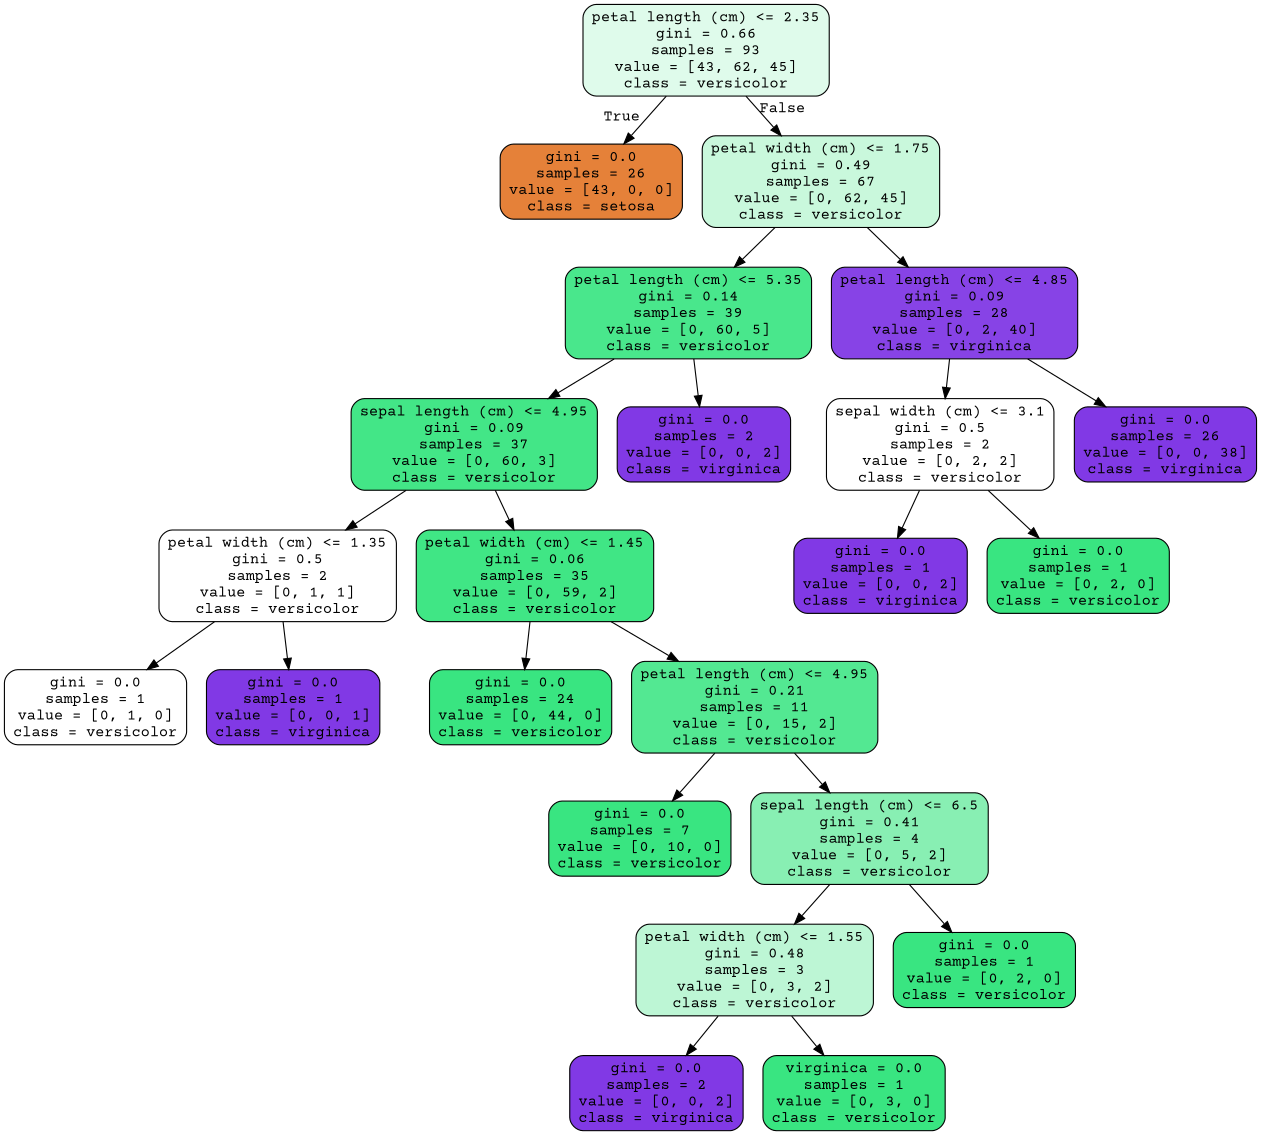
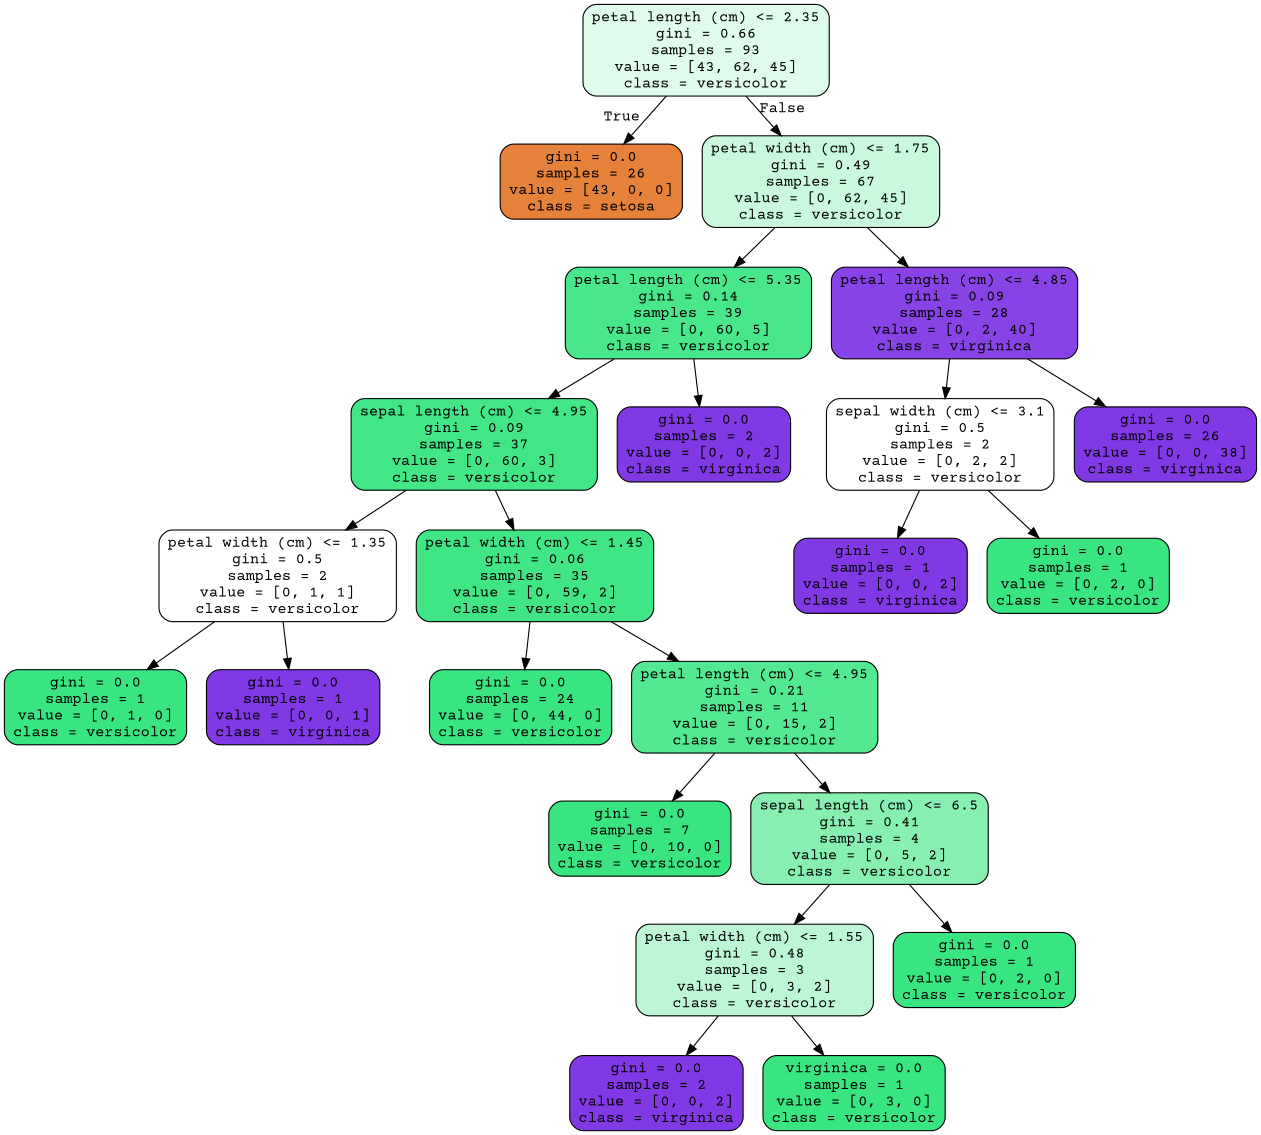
node "gini = 0.0 samples = 1 value = [0, 1, 0] class = versicolor": fillcolor #ffffff -> #39e581
